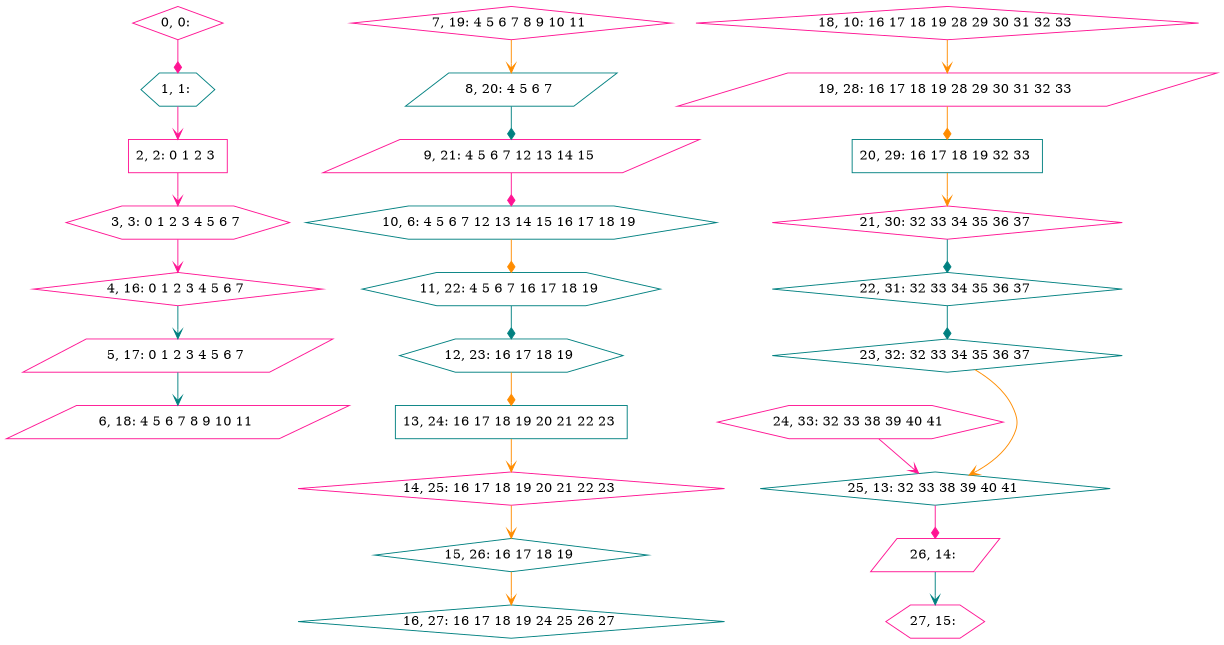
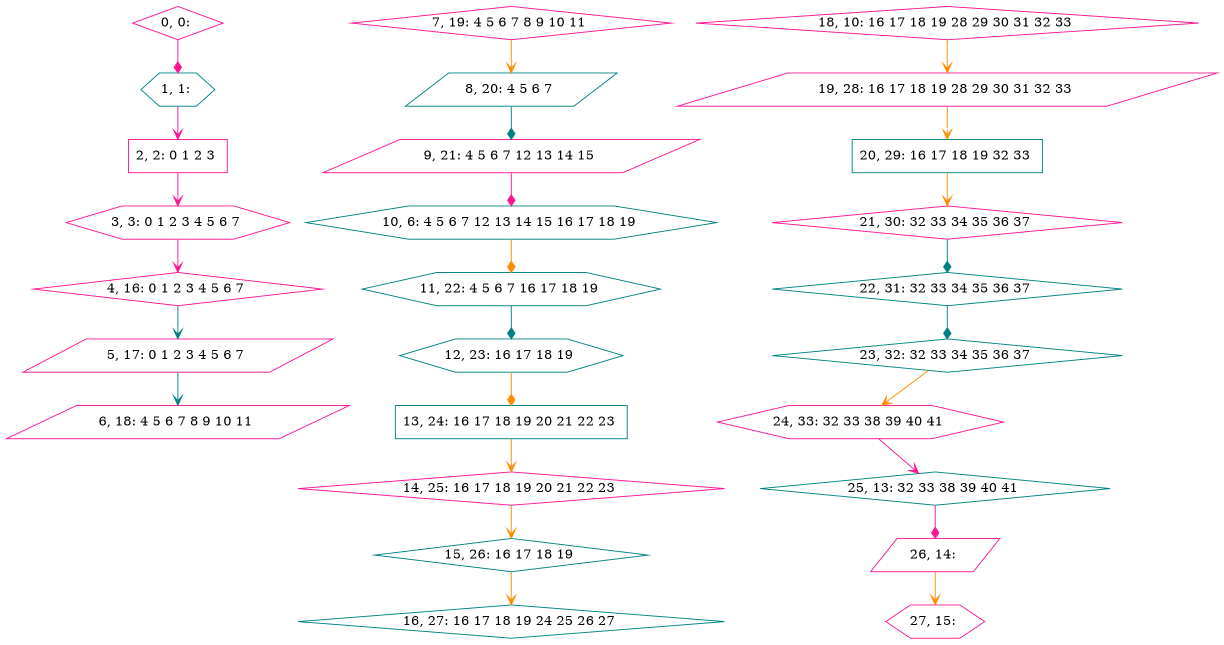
edge "19, 28: 16 17 18 19 28 29 30 31 32 33" -> "20, 29: 16 17 18 19 32 33": arrowhead diamond -> vee
edge "23, 32: 32 33 34 35 36 37" -> "25, 13: 32 33 38 39 40 41": now "23, 32: 32 33 34 35 36 37" -> "24, 33: 32 33 38 39 40 41"
edge "26, 14:" -> "27, 15:": color teal -> darkorange
